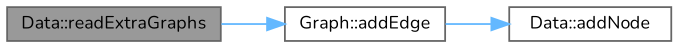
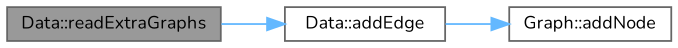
node "Graph::addEdge": label "Graph::addEdge" -> "Data::addEdge"
node "Data::addNode": label "Data::addNode" -> "Graph::addNode"
